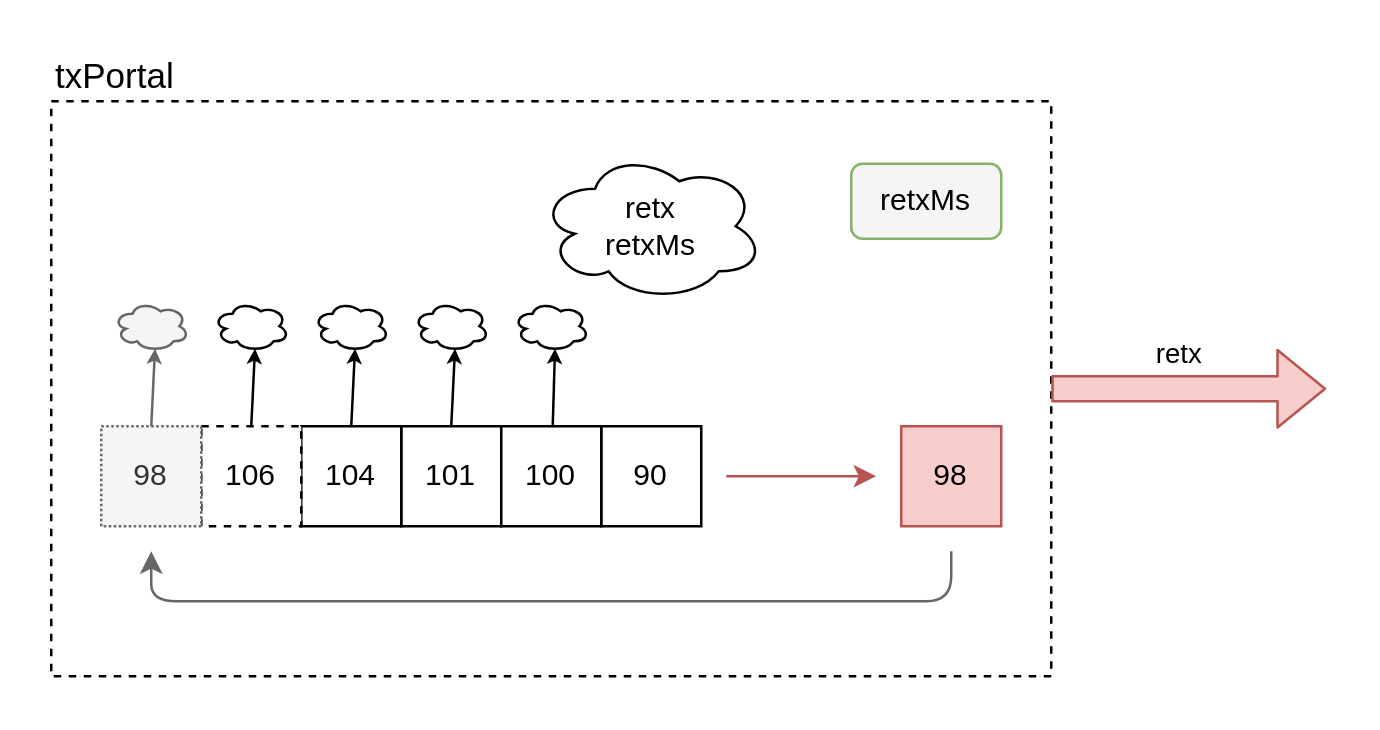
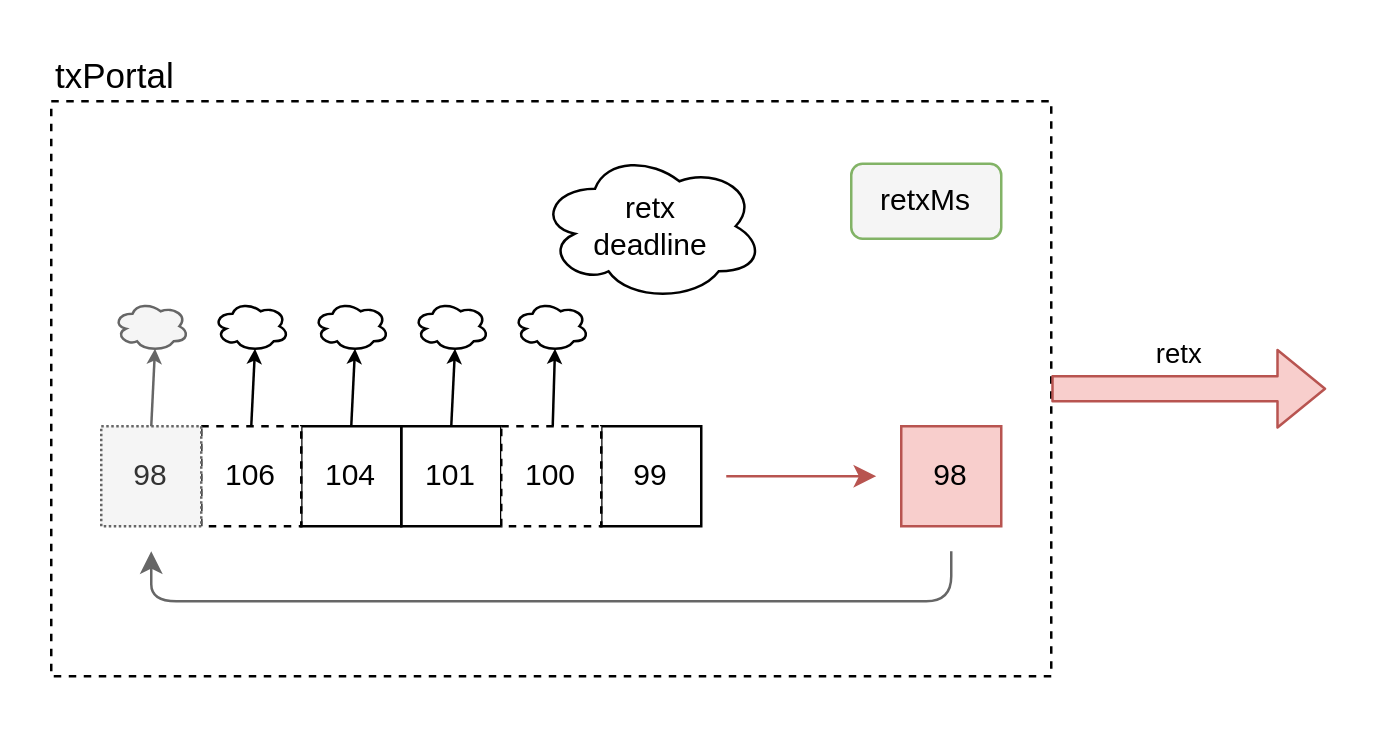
node "retx retxMs": label "retx retxMs" -> "retx deadline"
node "100": style solid -> dashed
node "90": label "90" -> "99"
